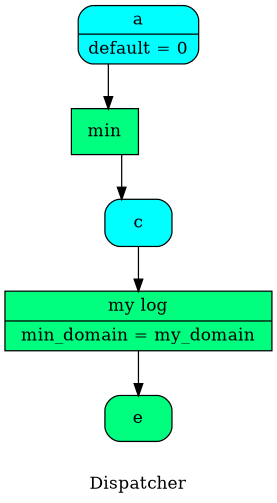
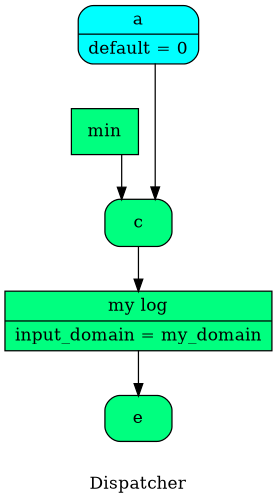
edge "a" -> "min": now "a" -> "c"
node "c": fillcolor cyan -> springgreen
node "my log": text "min_domain = my_domain" -> "input_domain = my_domain"
